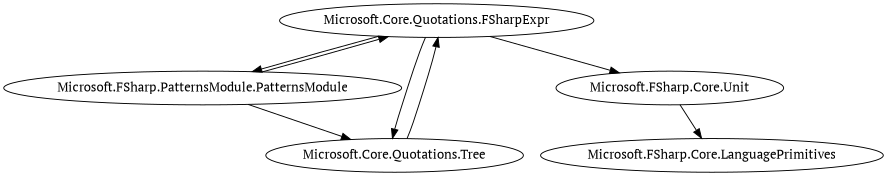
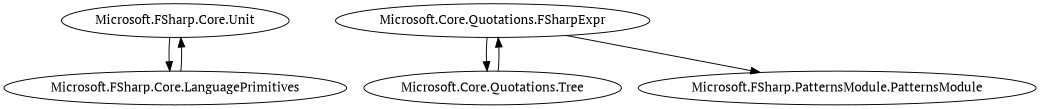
edge "Microsoft.Core.Quotations.FSharpExpr" -> "Microsoft.FSharp.Core.Unit": now "Microsoft.FSharp.Core.LanguagePrimitives" -> "Microsoft.FSharp.Core.Unit"
edge "Microsoft.FSharp.PatternsModule.PatternsModule" -> "Microsoft.Core.Quotations.FSharpExpr": removed
edge "Microsoft.FSharp.PatternsModule.PatternsModule" -> "Microsoft.Core.Quotations.Tree": removed
